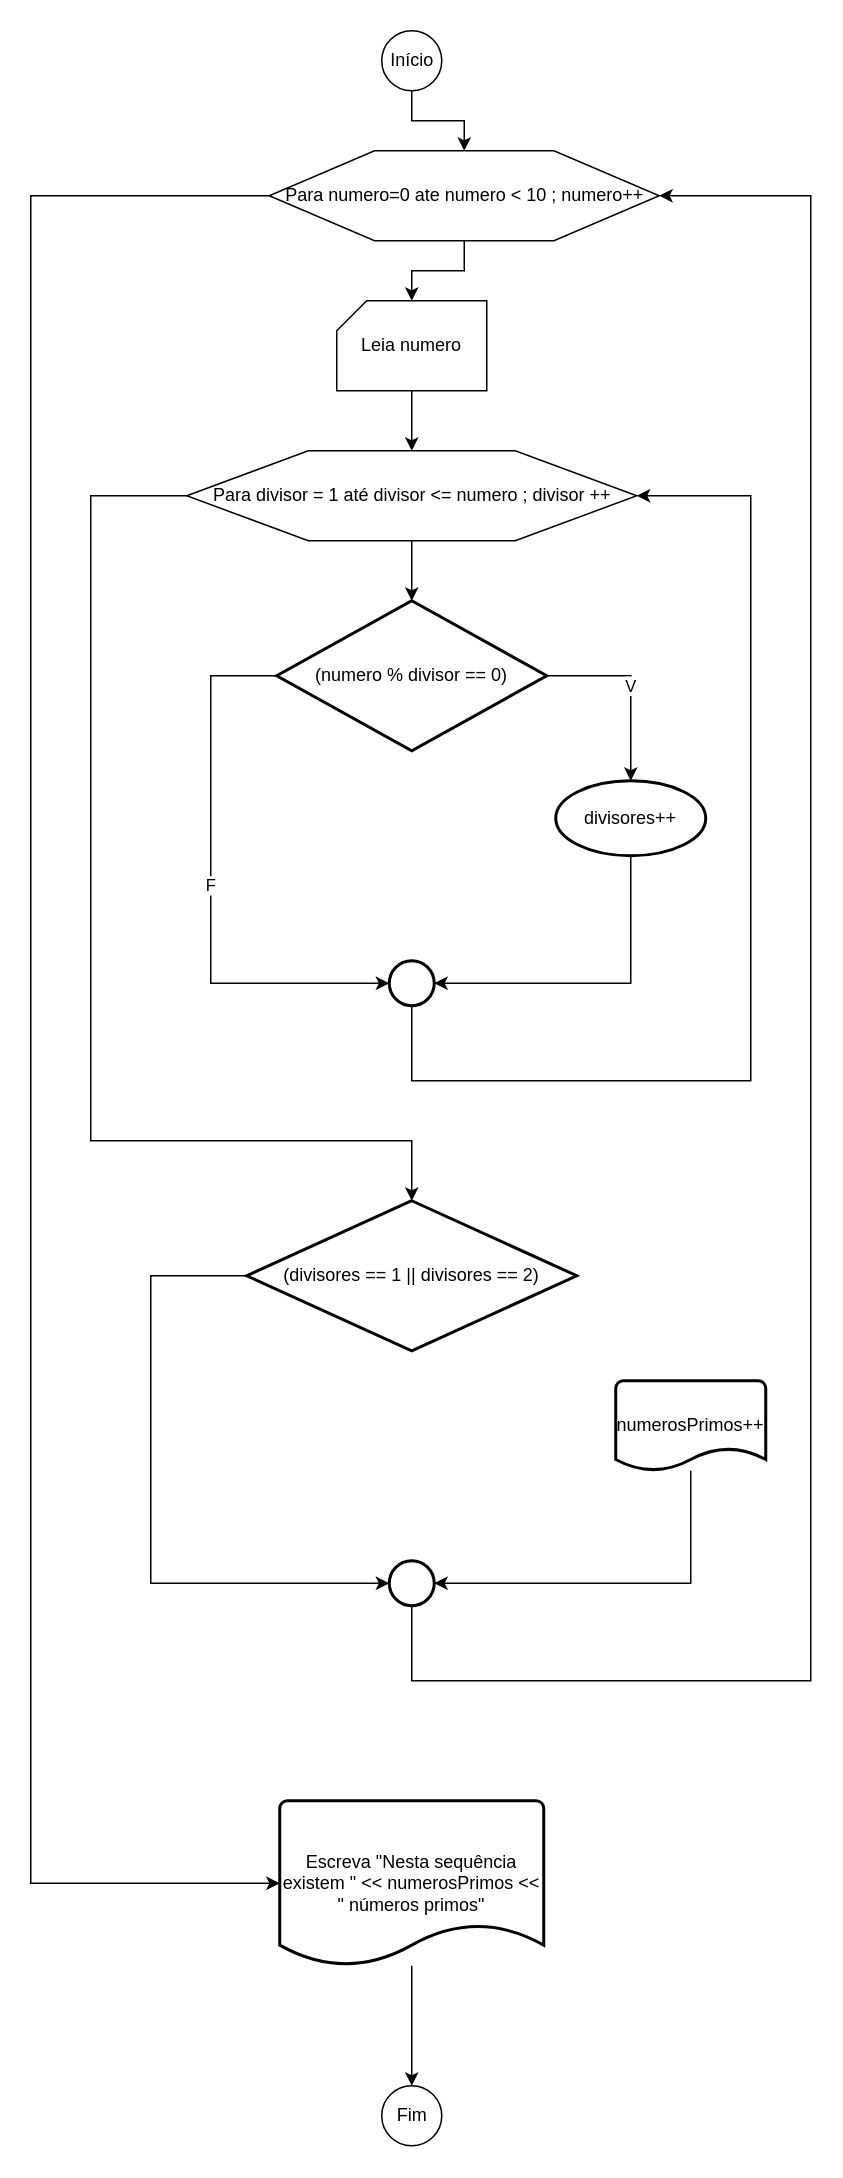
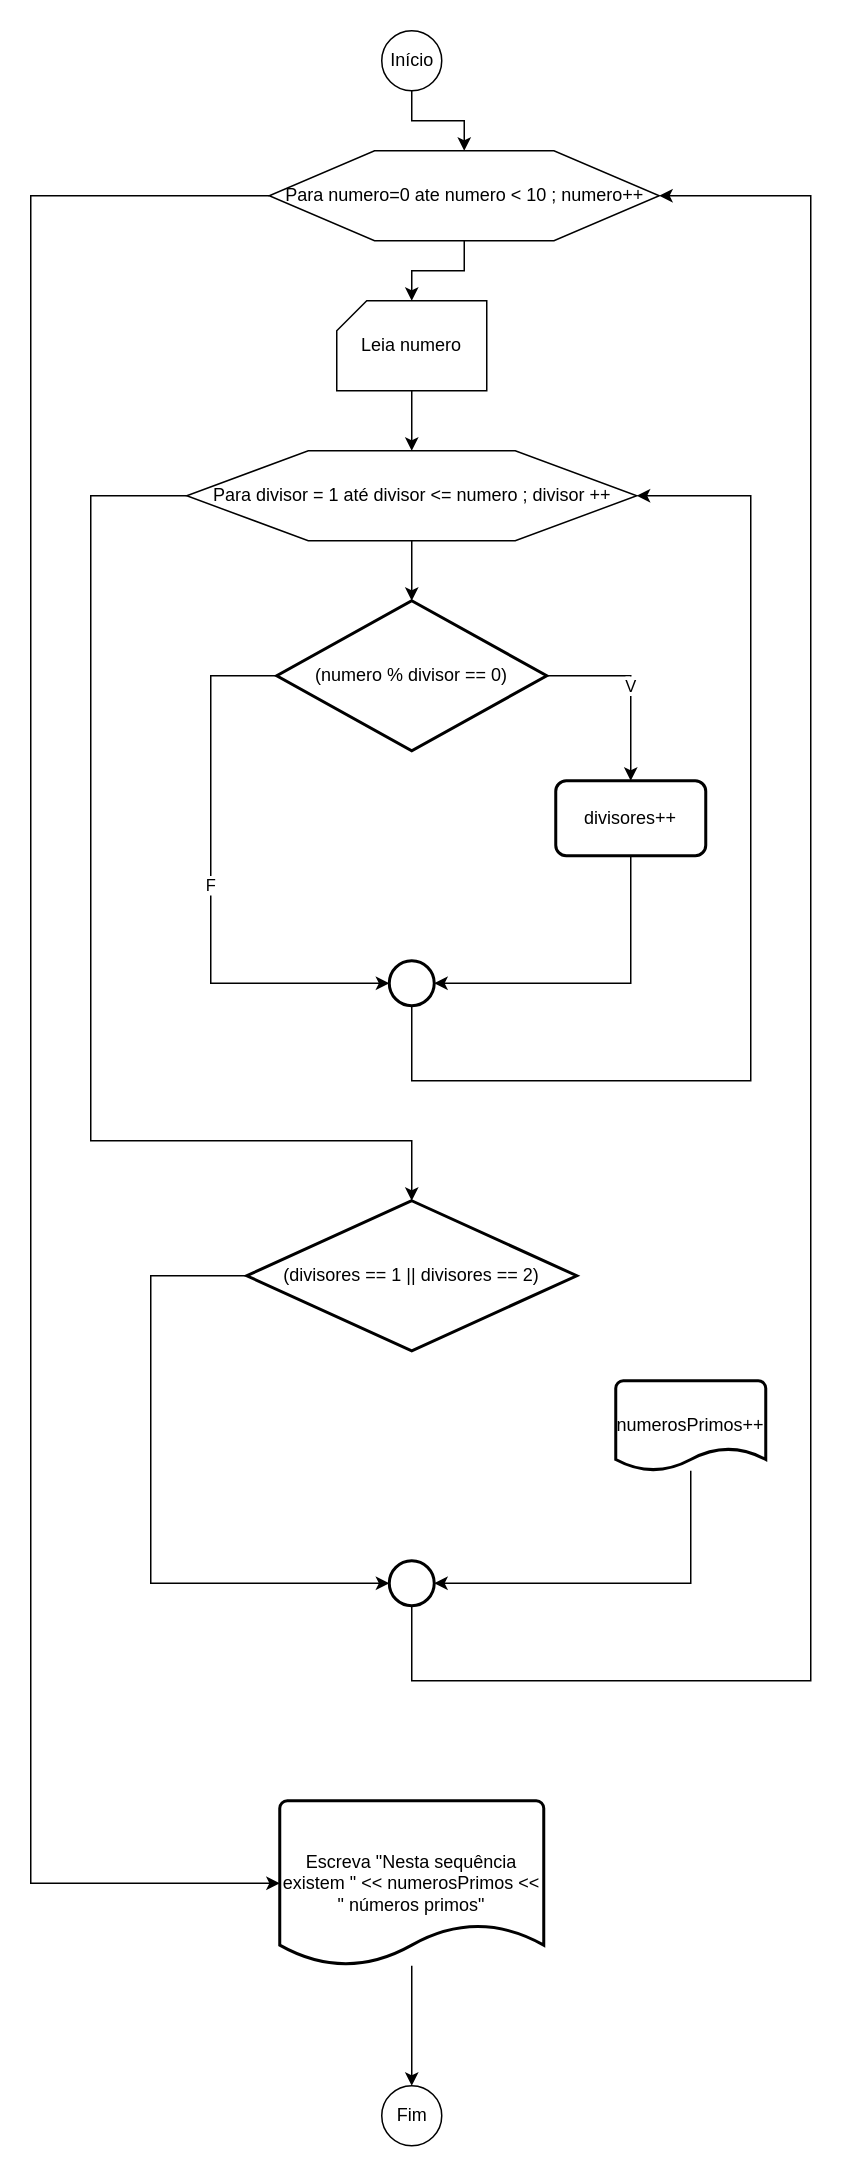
node "divisores++": shape ellipse -> rounded rectangle
